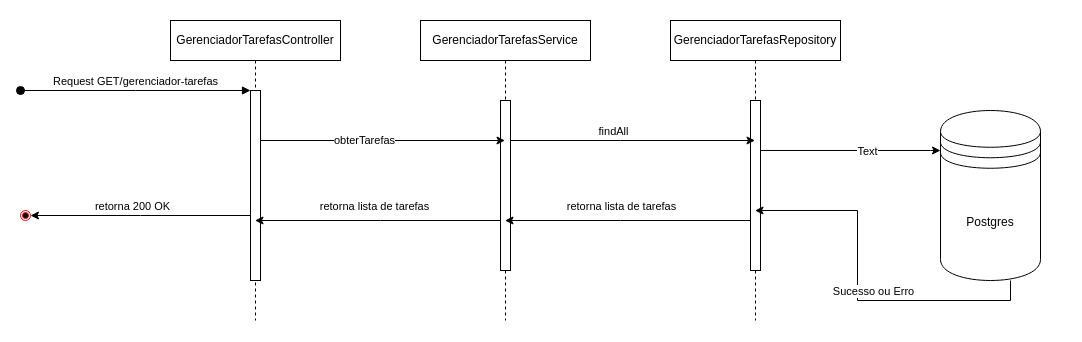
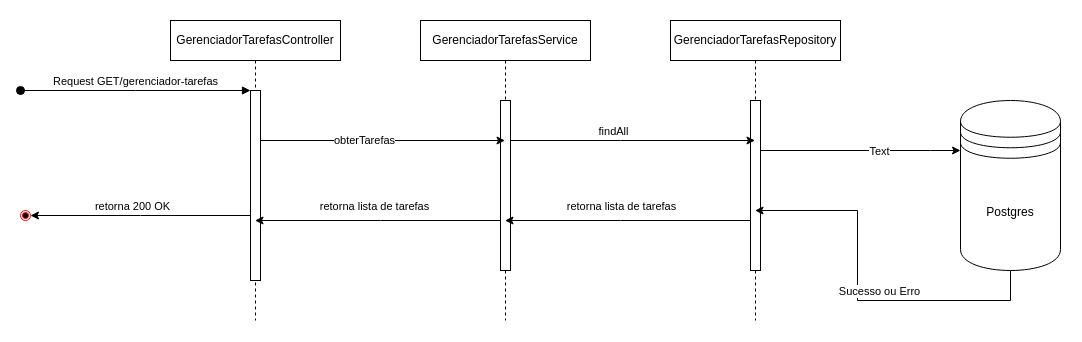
node "Postgres": moved (991, 196) -> (1011, 186)
